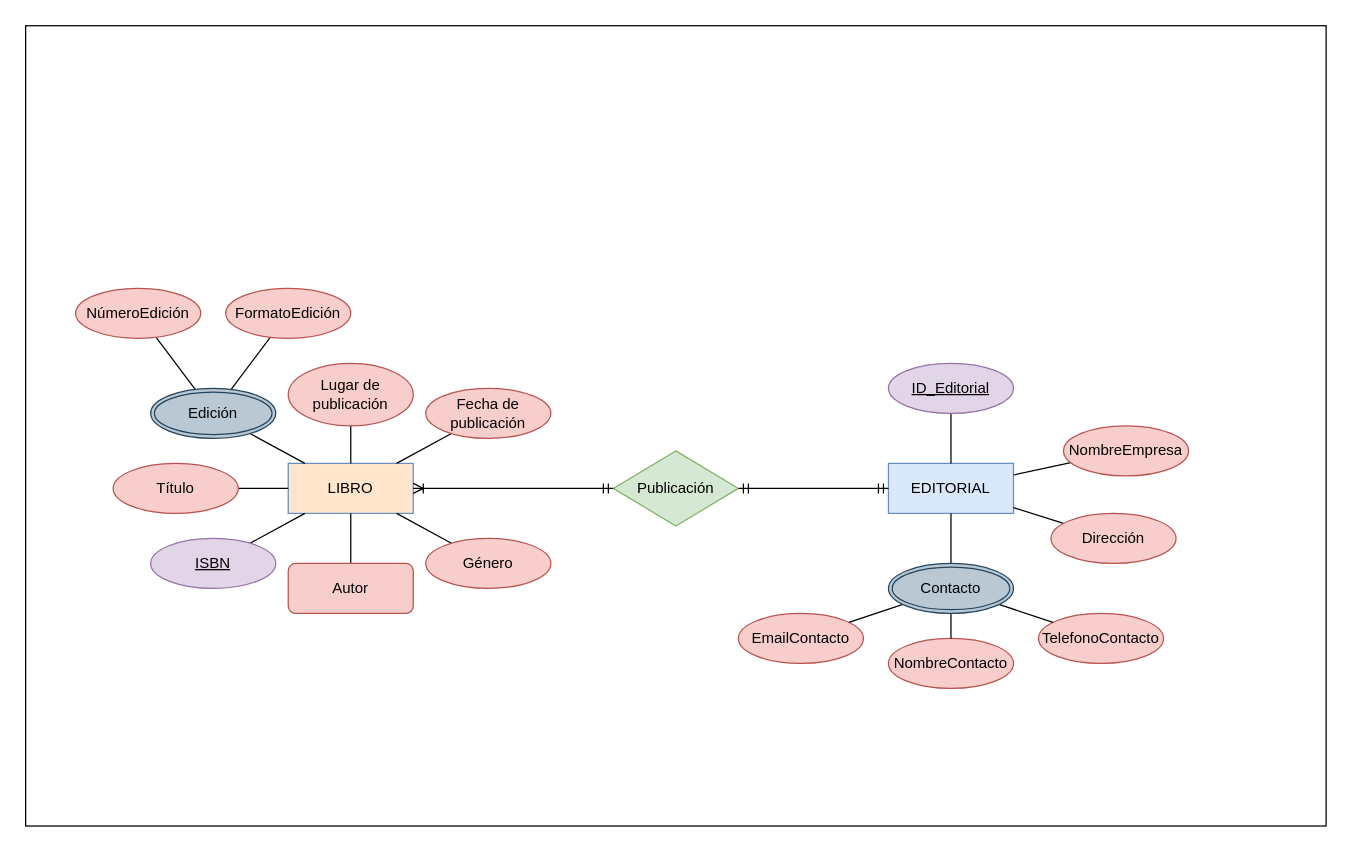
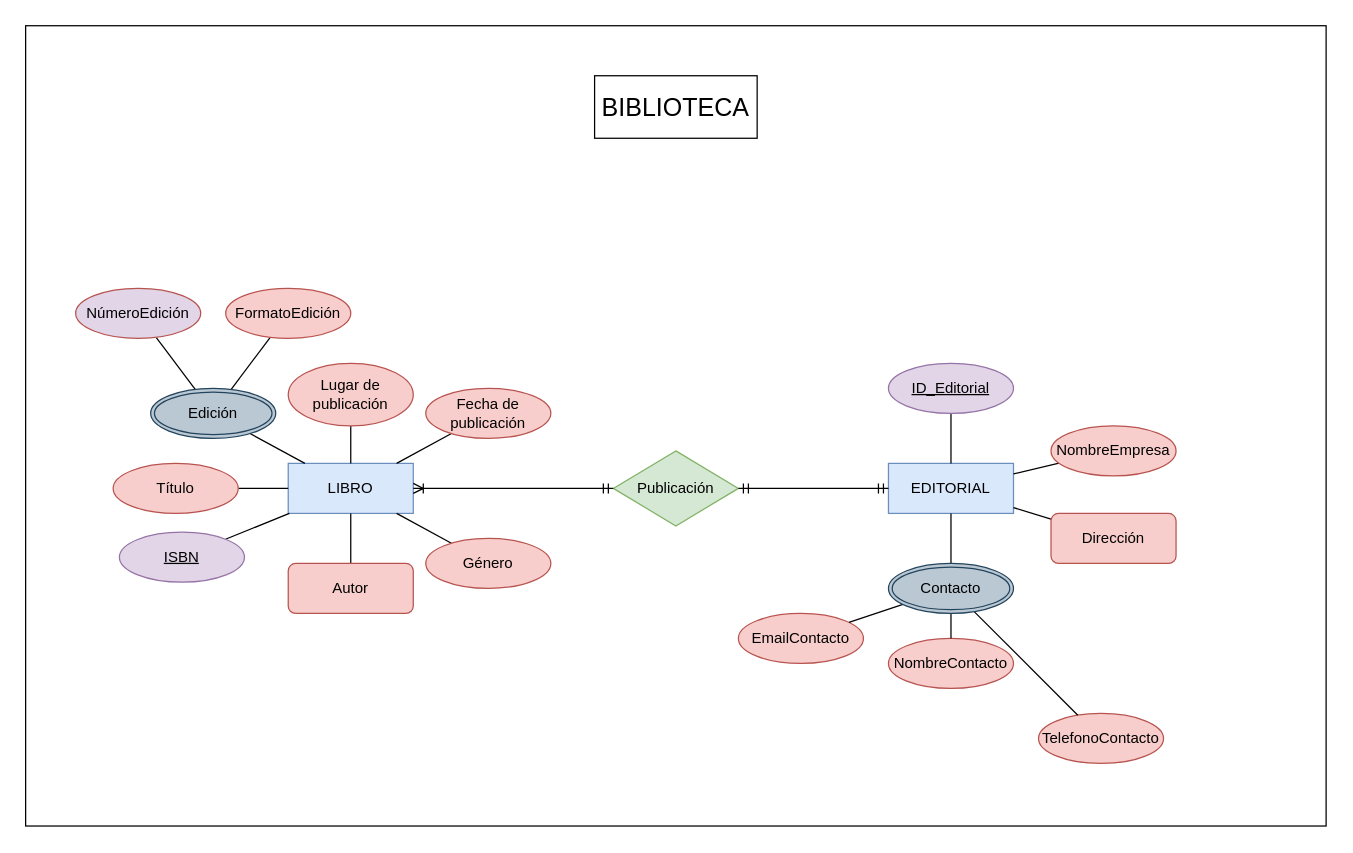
node "BIBLIOTECA": added
node "NúmeroEdición": fillcolor #f8cecc -> #e1d5e7
node "NombreEmpresa": moved (1126, 451) -> (1113, 451)
node "LIBRO": fillcolor #ffe6cc -> #dae8fc
node "Dirección": shape ellipse -> rounded rectangle
node "ISBN": moved (213, 563) -> (182, 557)
node "TelefonoContacto": moved (1101, 638) -> (1101, 738)
